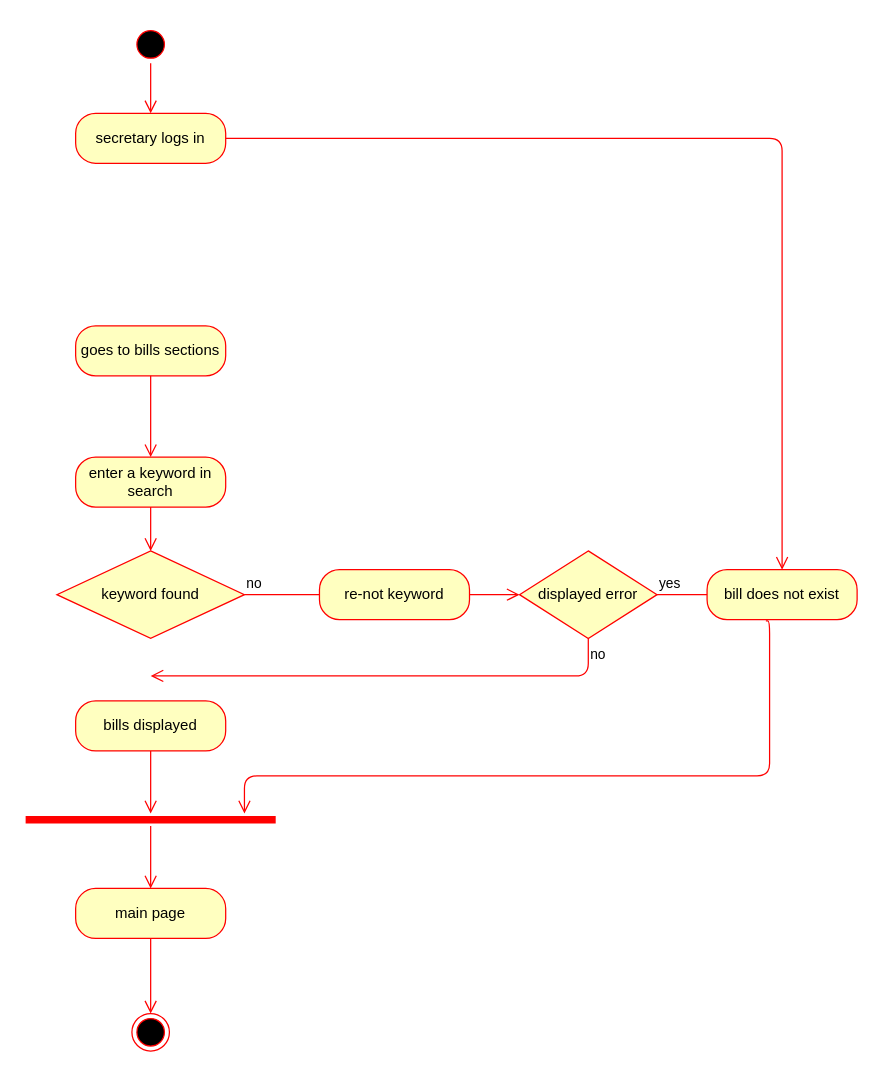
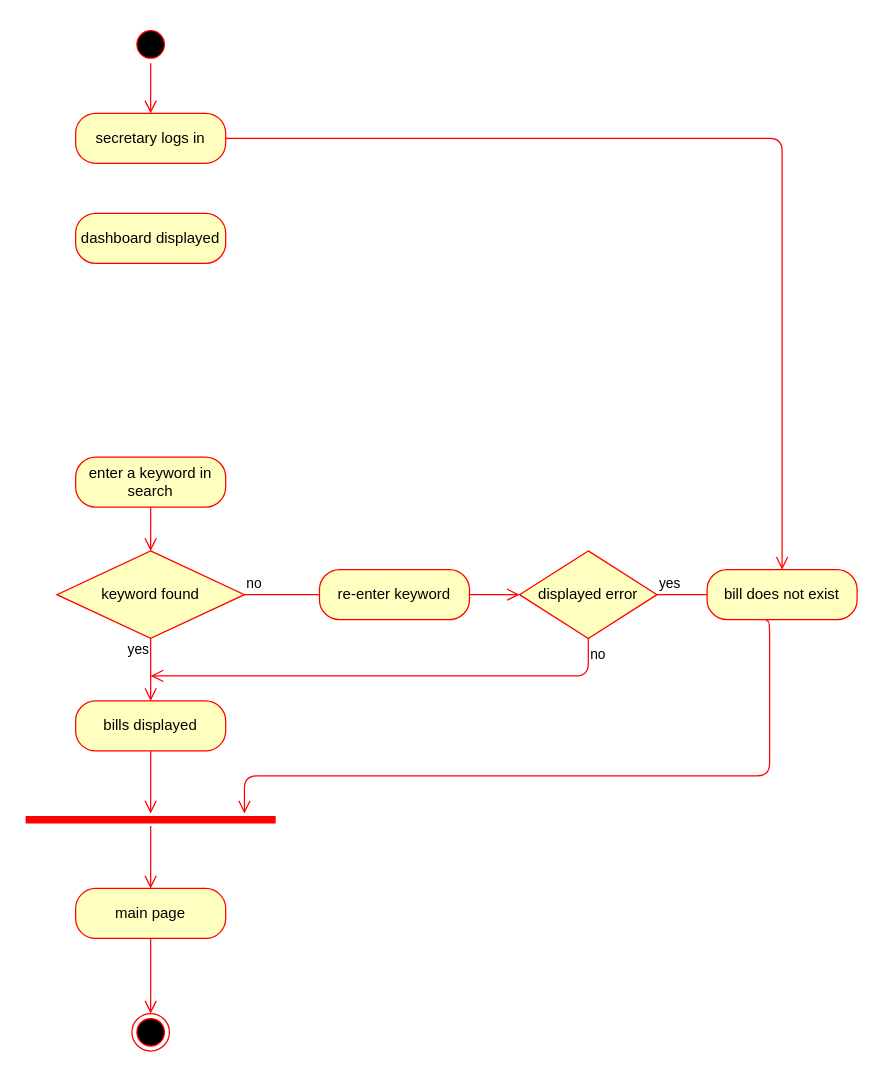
node "dashboard displayed": added
node "goes to bills sections": removed
edge "goes to bills sections" -> "enter a keyword in search": removed
node "re-not keyword": label "re-not keyword" -> "re-enter keyword"
edge "keyword found" -> "bills displayed": added, label "yes"
